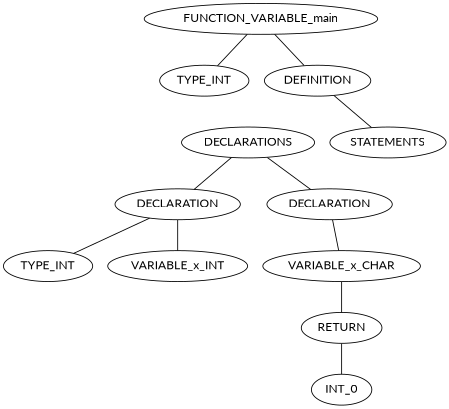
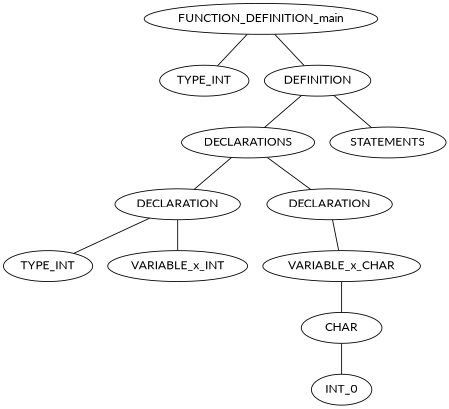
node "FUNCTION_VARIABLE_main": label "FUNCTION_VARIABLE_main" -> "FUNCTION_DEFINITION_main"
edge "DEFINITION" -- "DECLARATIONS": added
node "RETURN": label "RETURN" -> "CHAR"
